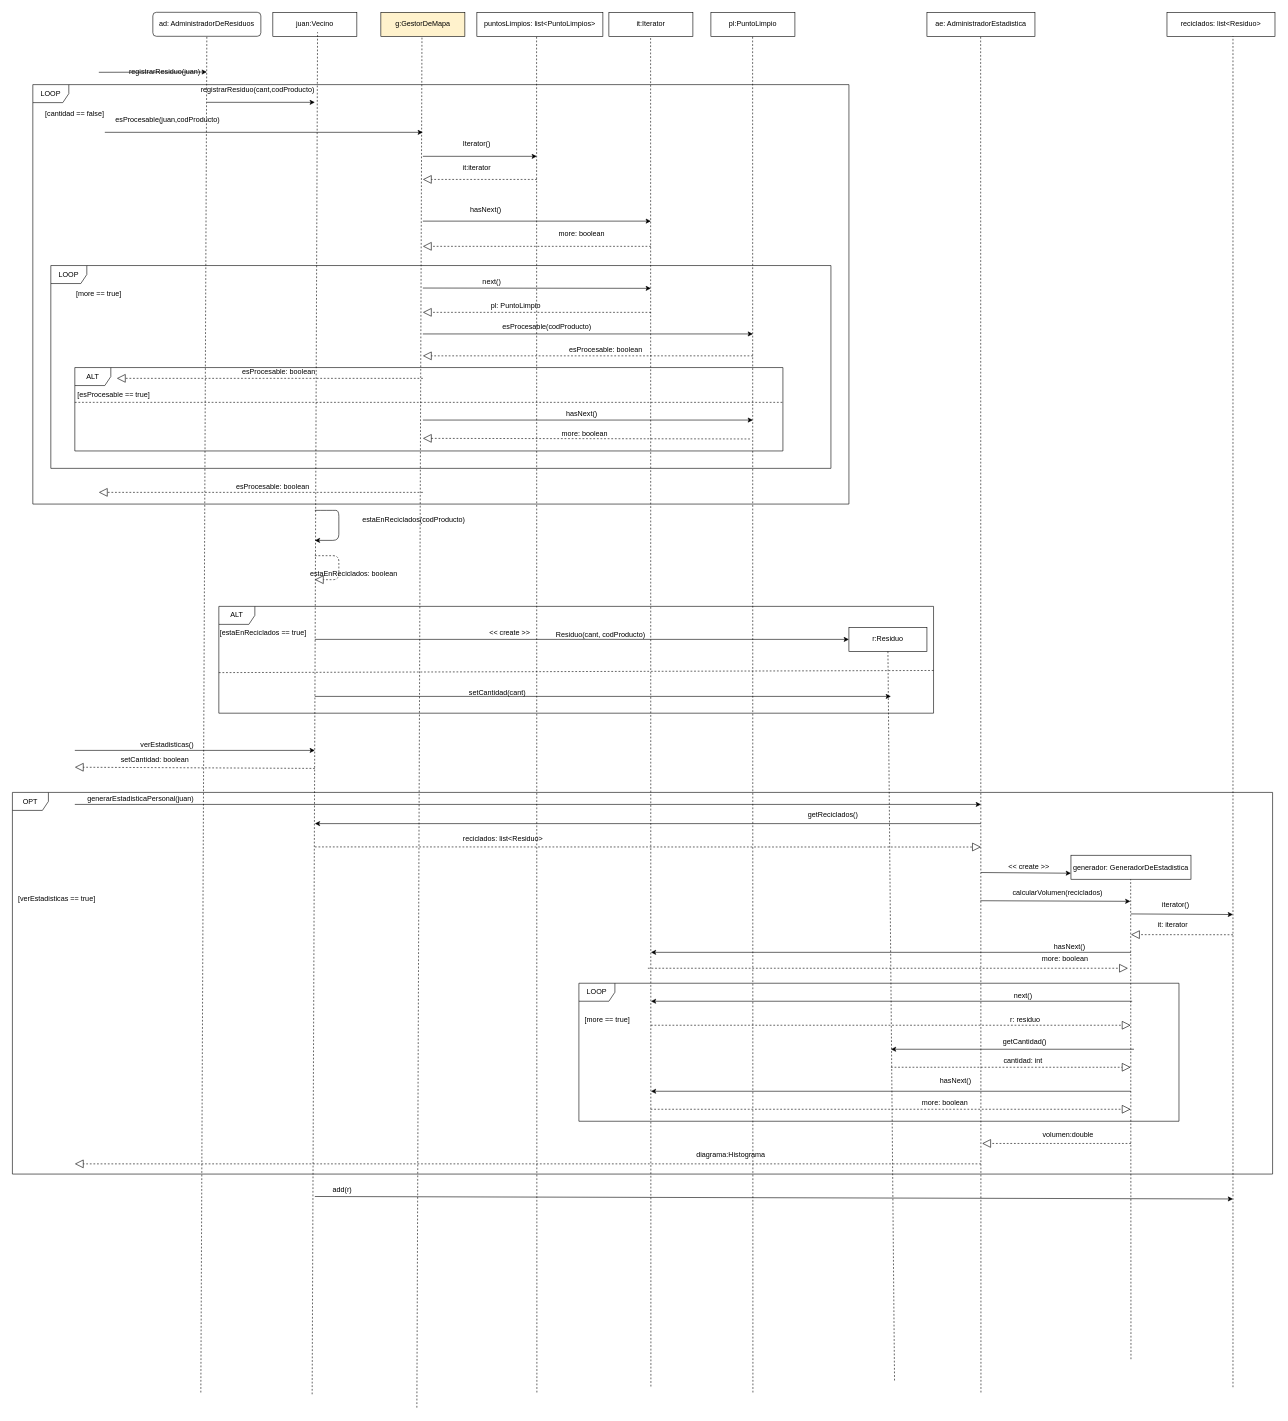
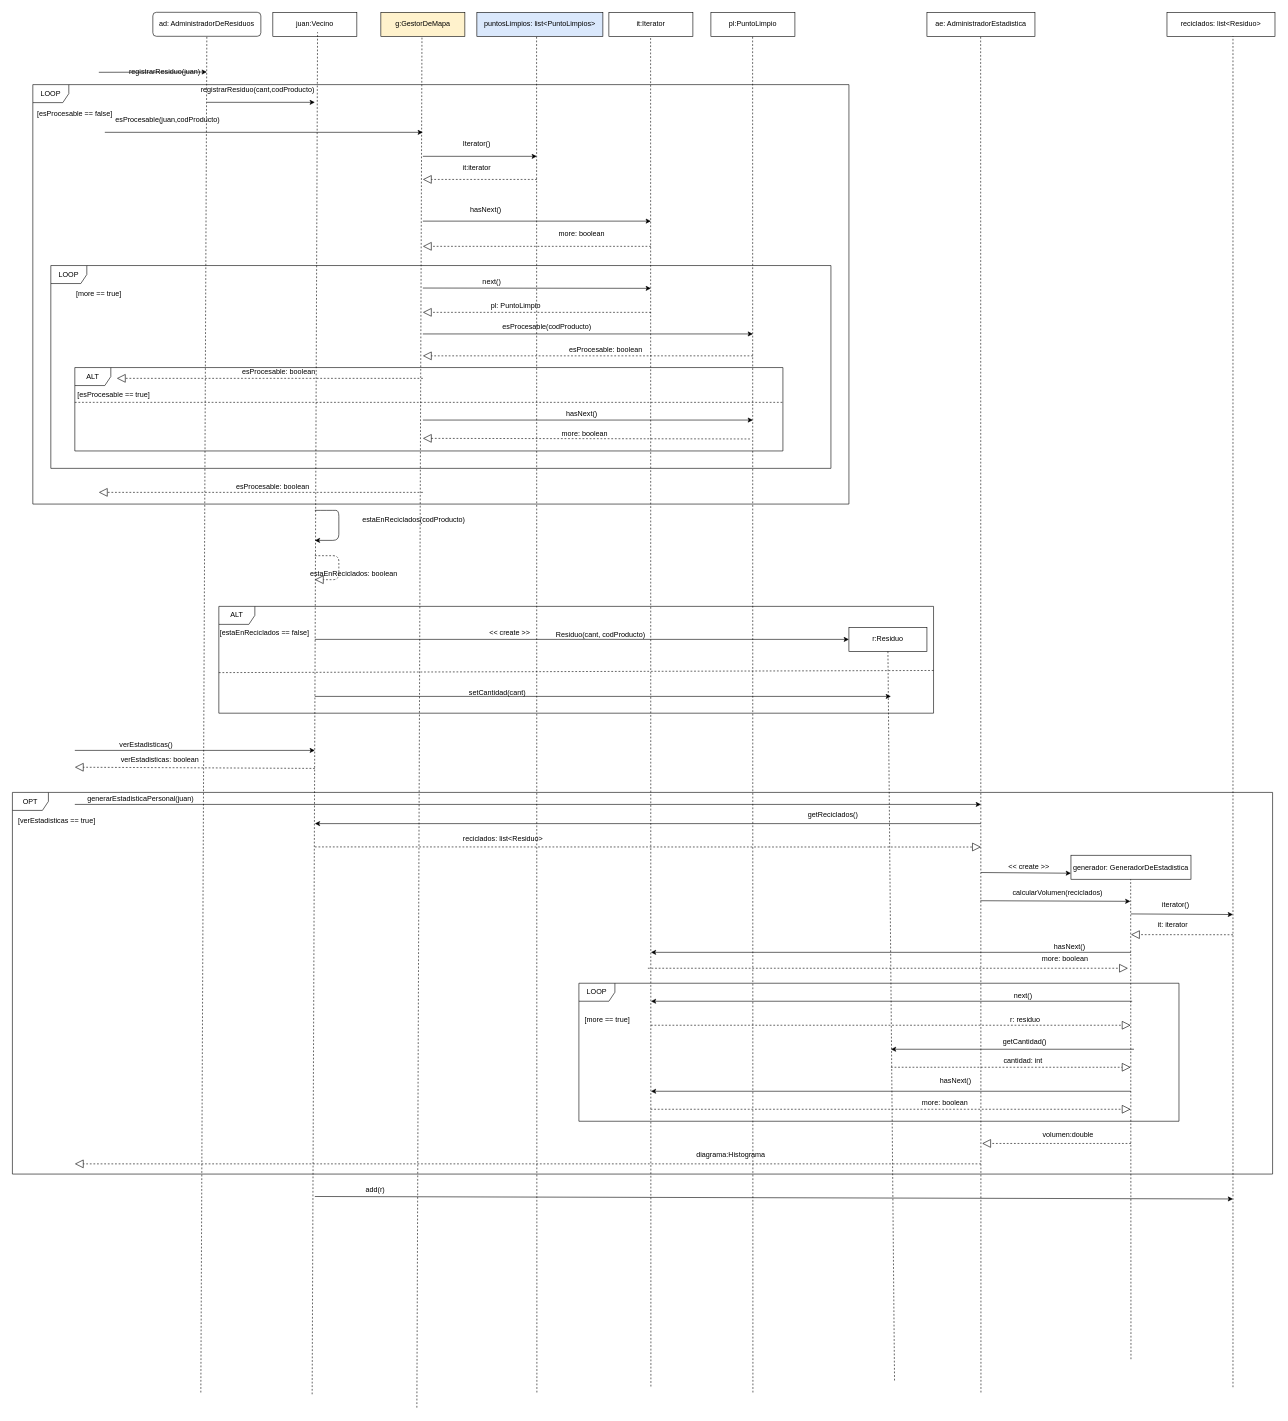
node "puntosLimpios: list<PuntoLimpios>": fillcolor #ffffff -> #dae8fc
node "[cantidad == false]": label "[cantidad == false]" -> "[esProcesable == false]"
node "[estaEnReciclados == true]": label "[estaEnReciclados == true]" -> "[estaEnReciclados == false]"
node "verEstadisticas()": moved (167, 744) -> (146, 744)
node "setCantidad: boolean": label "setCantidad: boolean" -> "verEstadisticas: boolean"
node "[verEstadisticas == true]": moved (57, 899) -> (57, 821)
node "add(r)": moved (347, 1190) -> (380, 1190)
